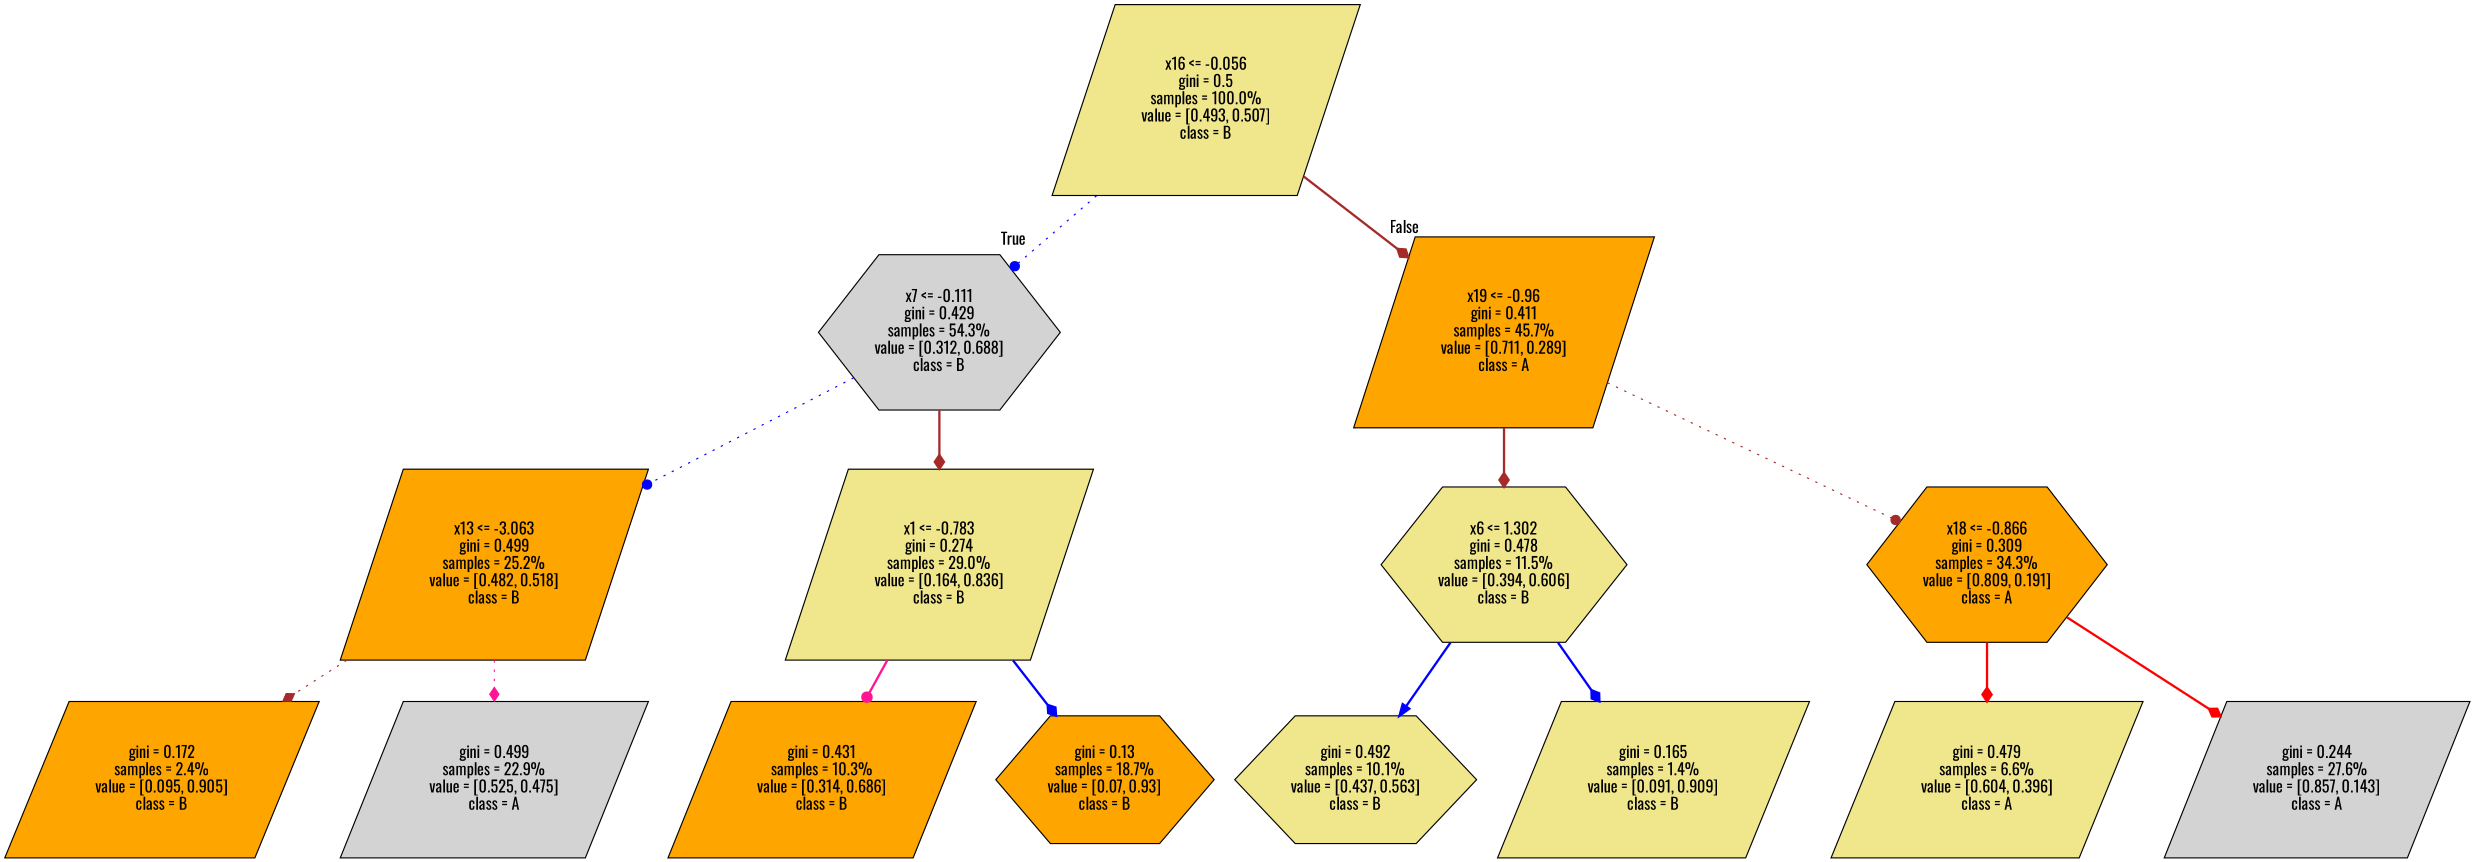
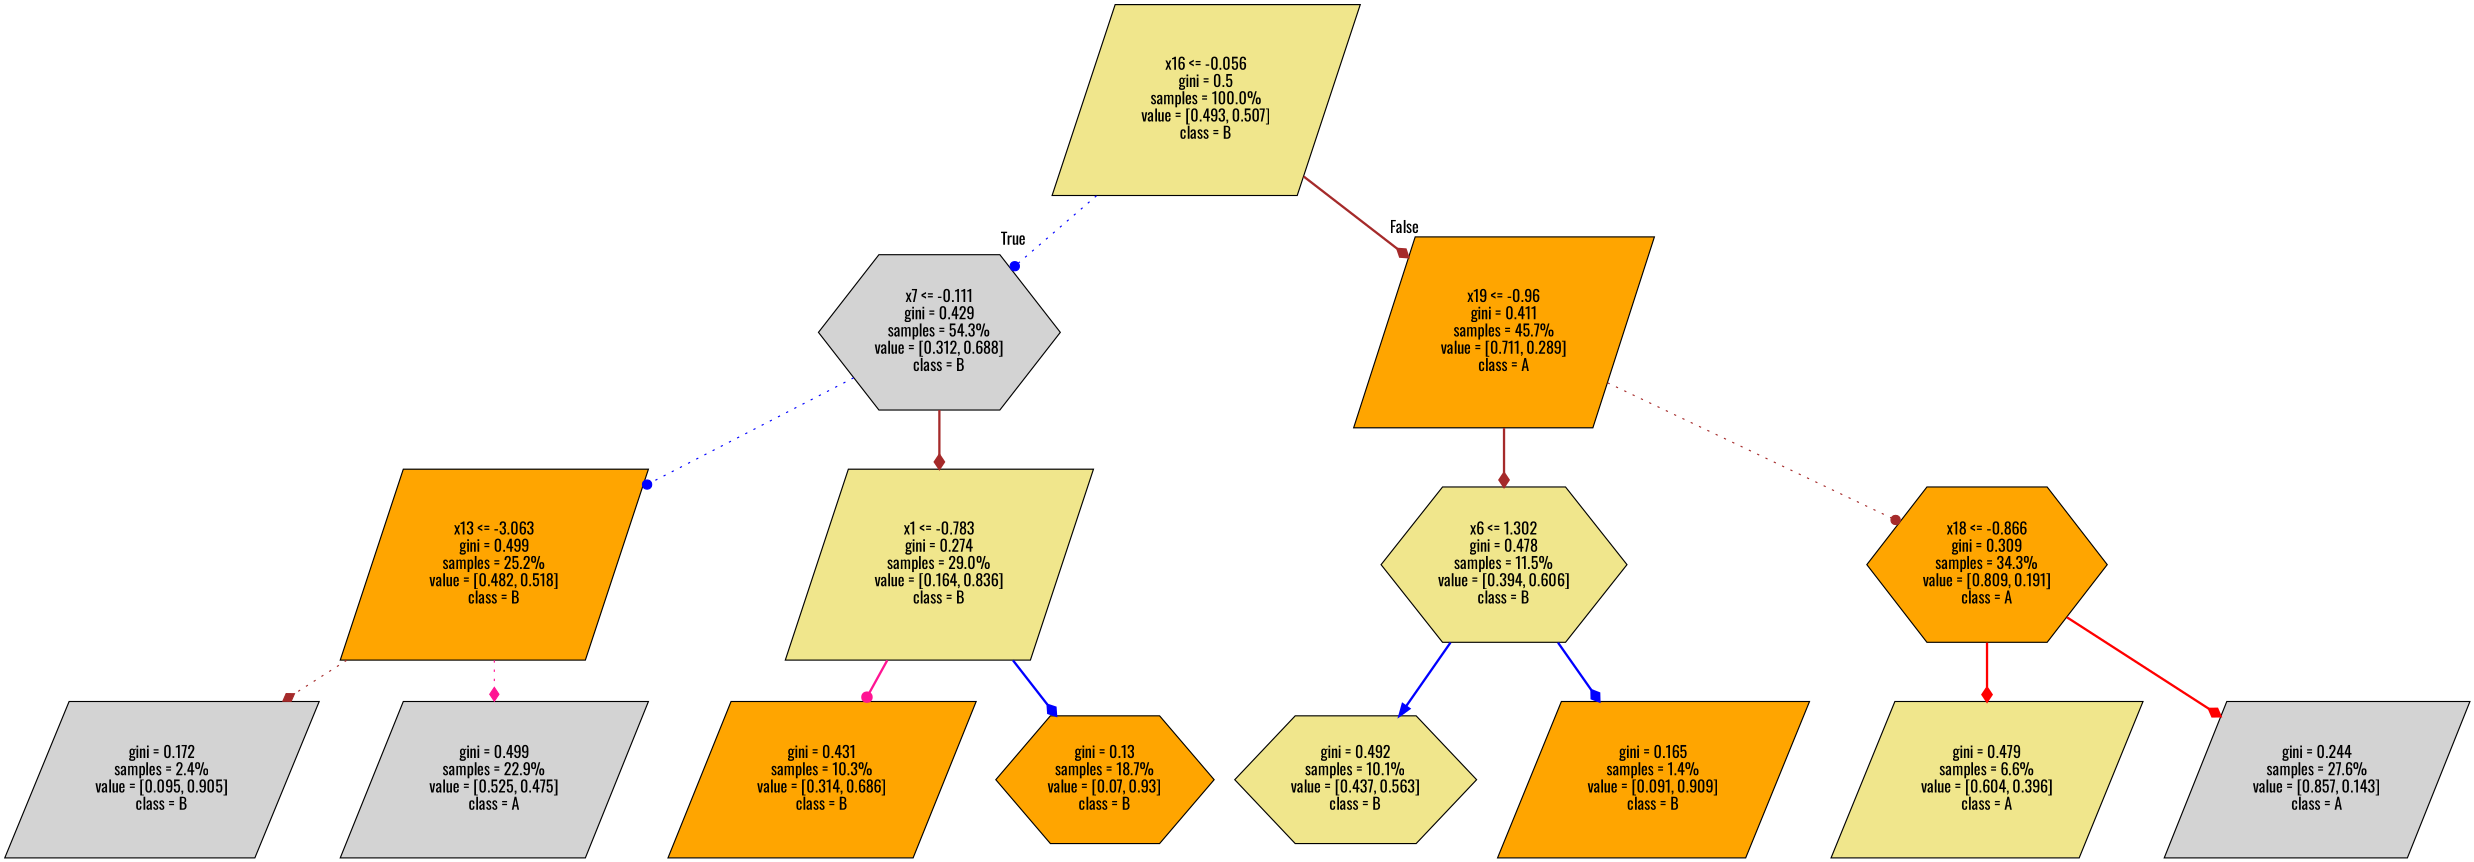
node "gini = 0.172 samples = 2.4% value = [0.095, 0.905] class = B": fillcolor orange -> lightgrey
node "gini = 0.165 samples = 1.4% value = [0.091, 0.909] class = B": fillcolor khaki -> orange
